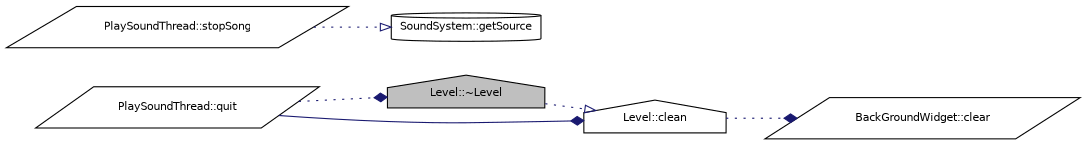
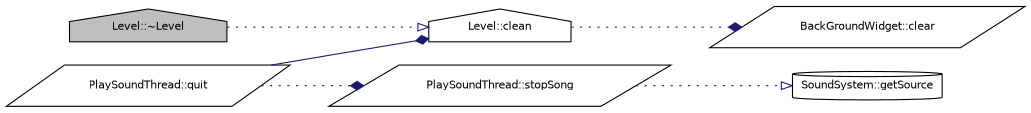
edge "PlaySoundThread::quit" -> "Level::~Level": now "PlaySoundThread::quit" -> "PlaySoundThread::stopSong"
